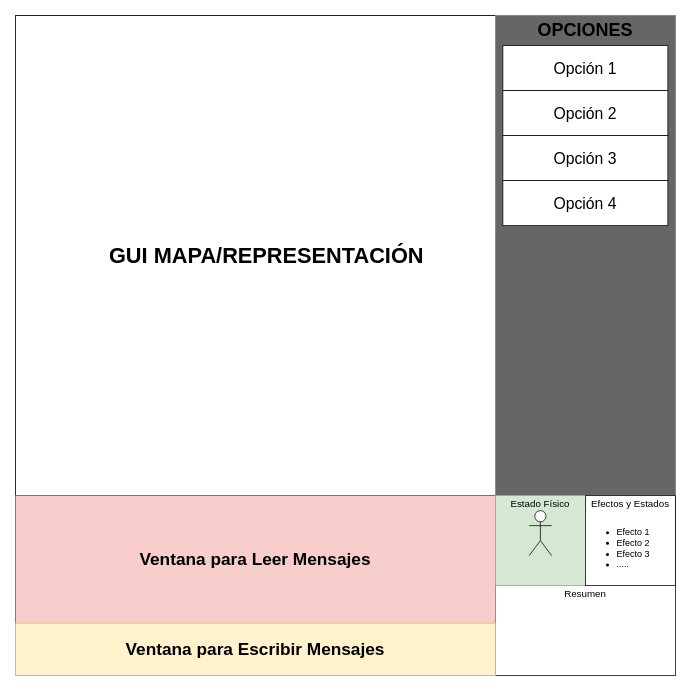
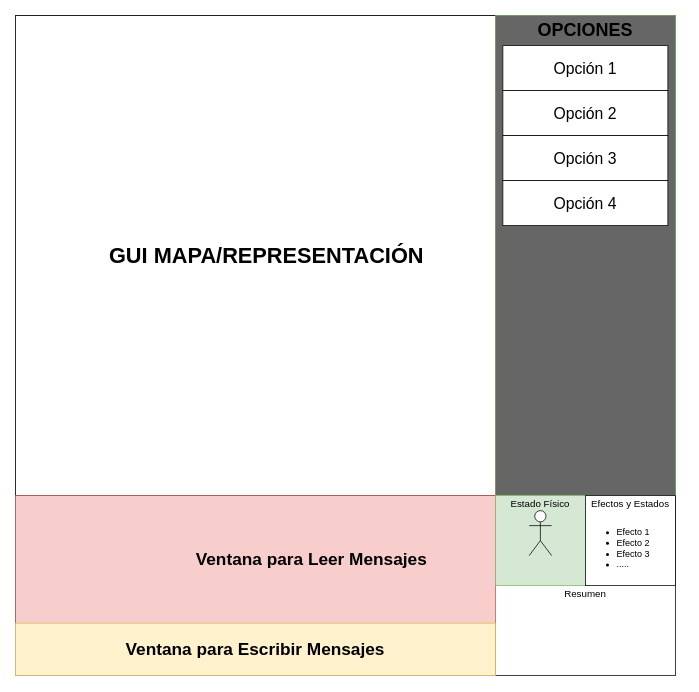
node "Ventana para Leer Mensajes": moved (255, 559) -> (312, 559)
